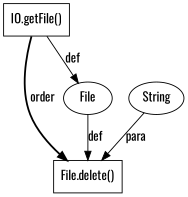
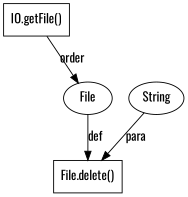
edge "IO.getFile()" -> "File": label "def" -> "order"
edge "IO.getFile()" -> "File.delete()": removed, label "order"
